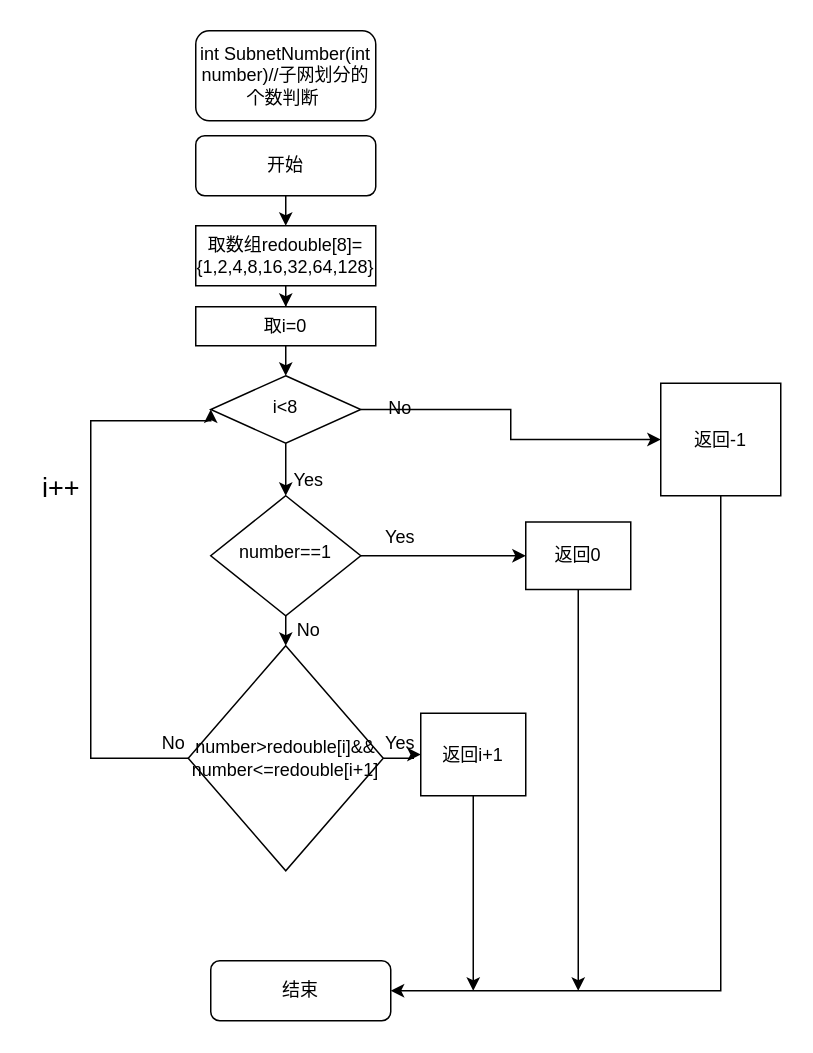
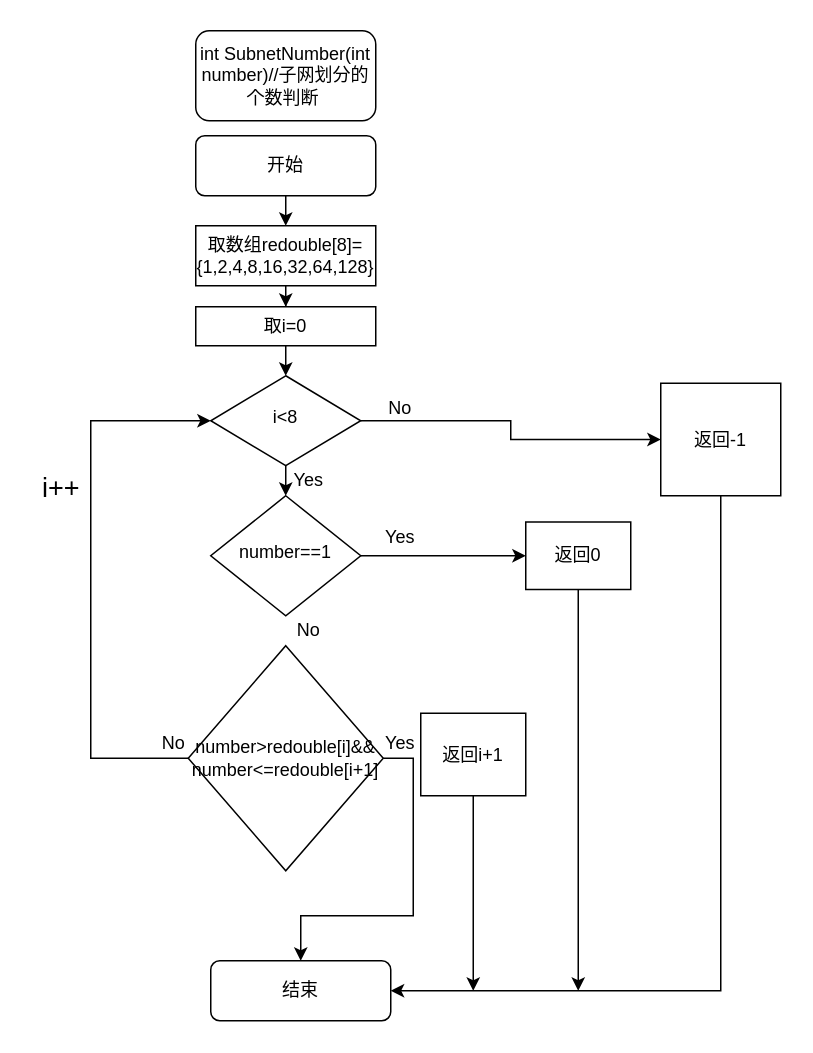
node "i<8": size 150x68 -> 150x90
edge "number==1" -> "number>redouble[i]&& number<=redouble[i+1]": removed
edge "number>redouble[i]&& number<=redouble[i+1]" -> "返回i+1": now "number>redouble[i]&& number<=redouble[i+1]" -> "结束"
